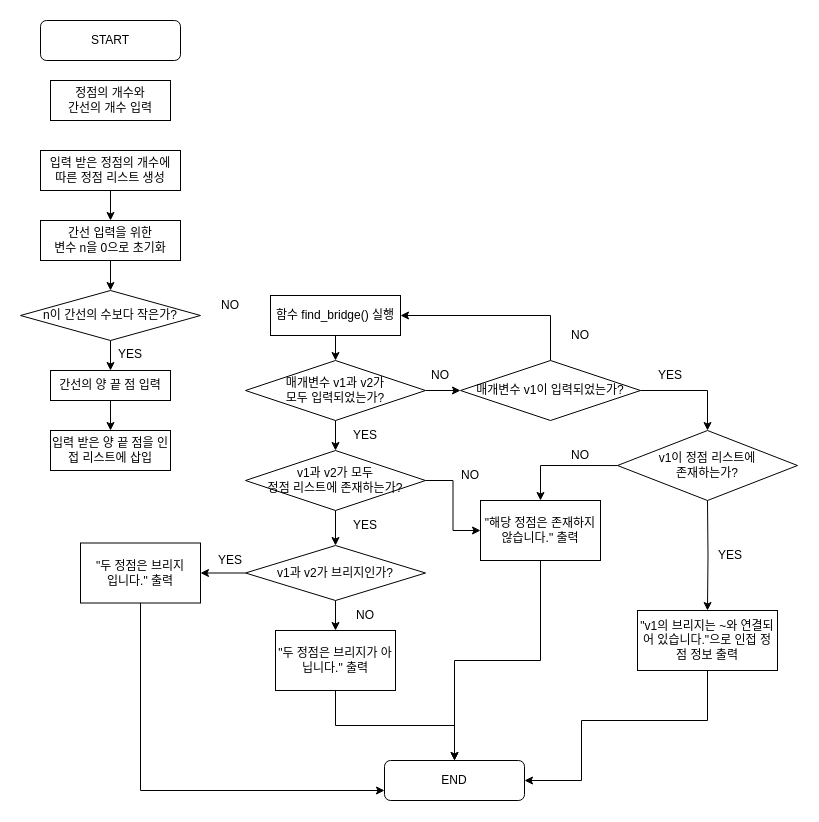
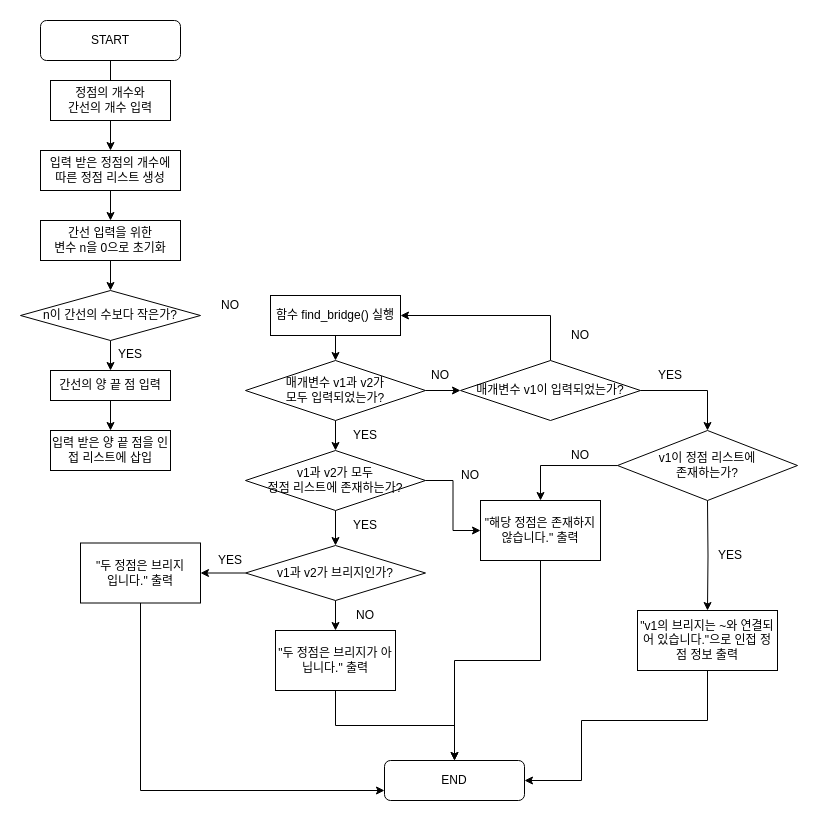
edge "START" -> "입력 받은 정점의 개수에 따른 정점 리스트 생성": added
